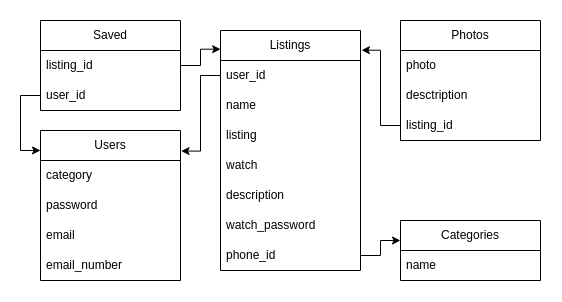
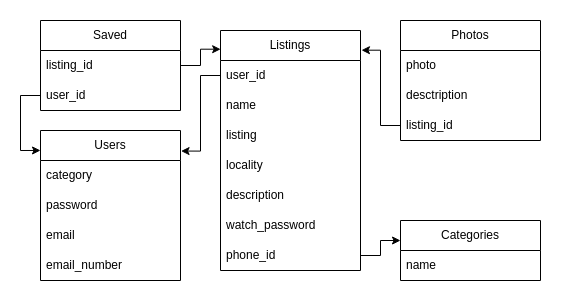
node "watch": label "watch" -> "locality"
